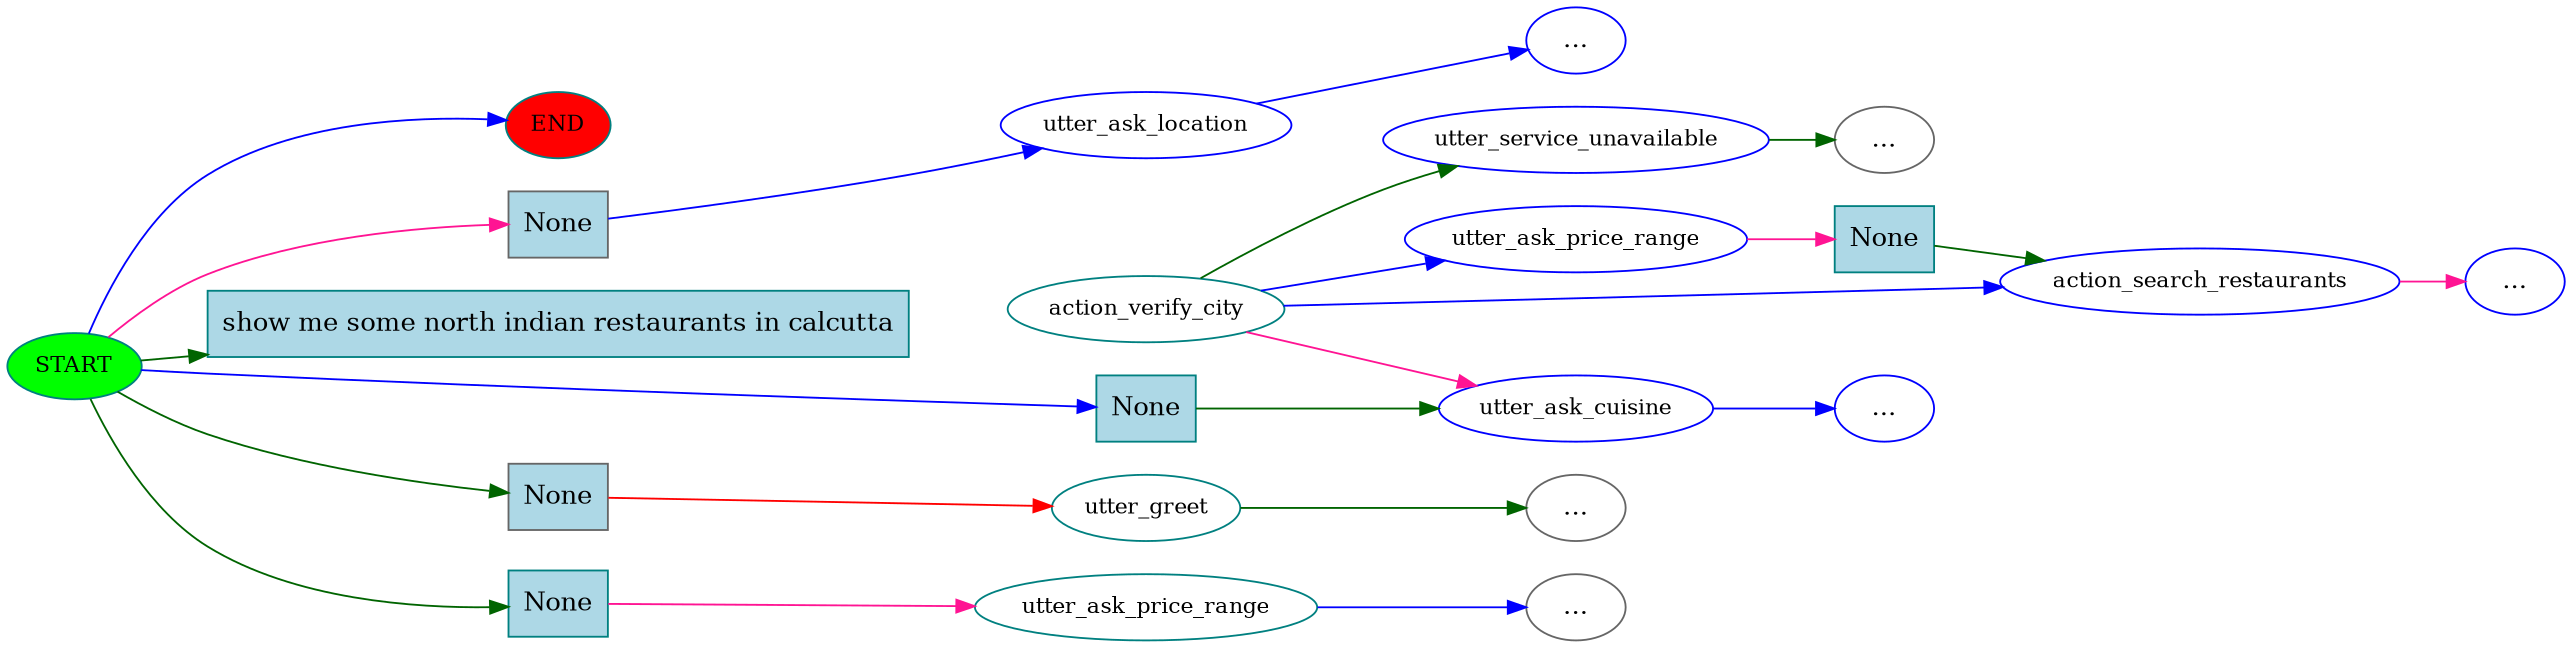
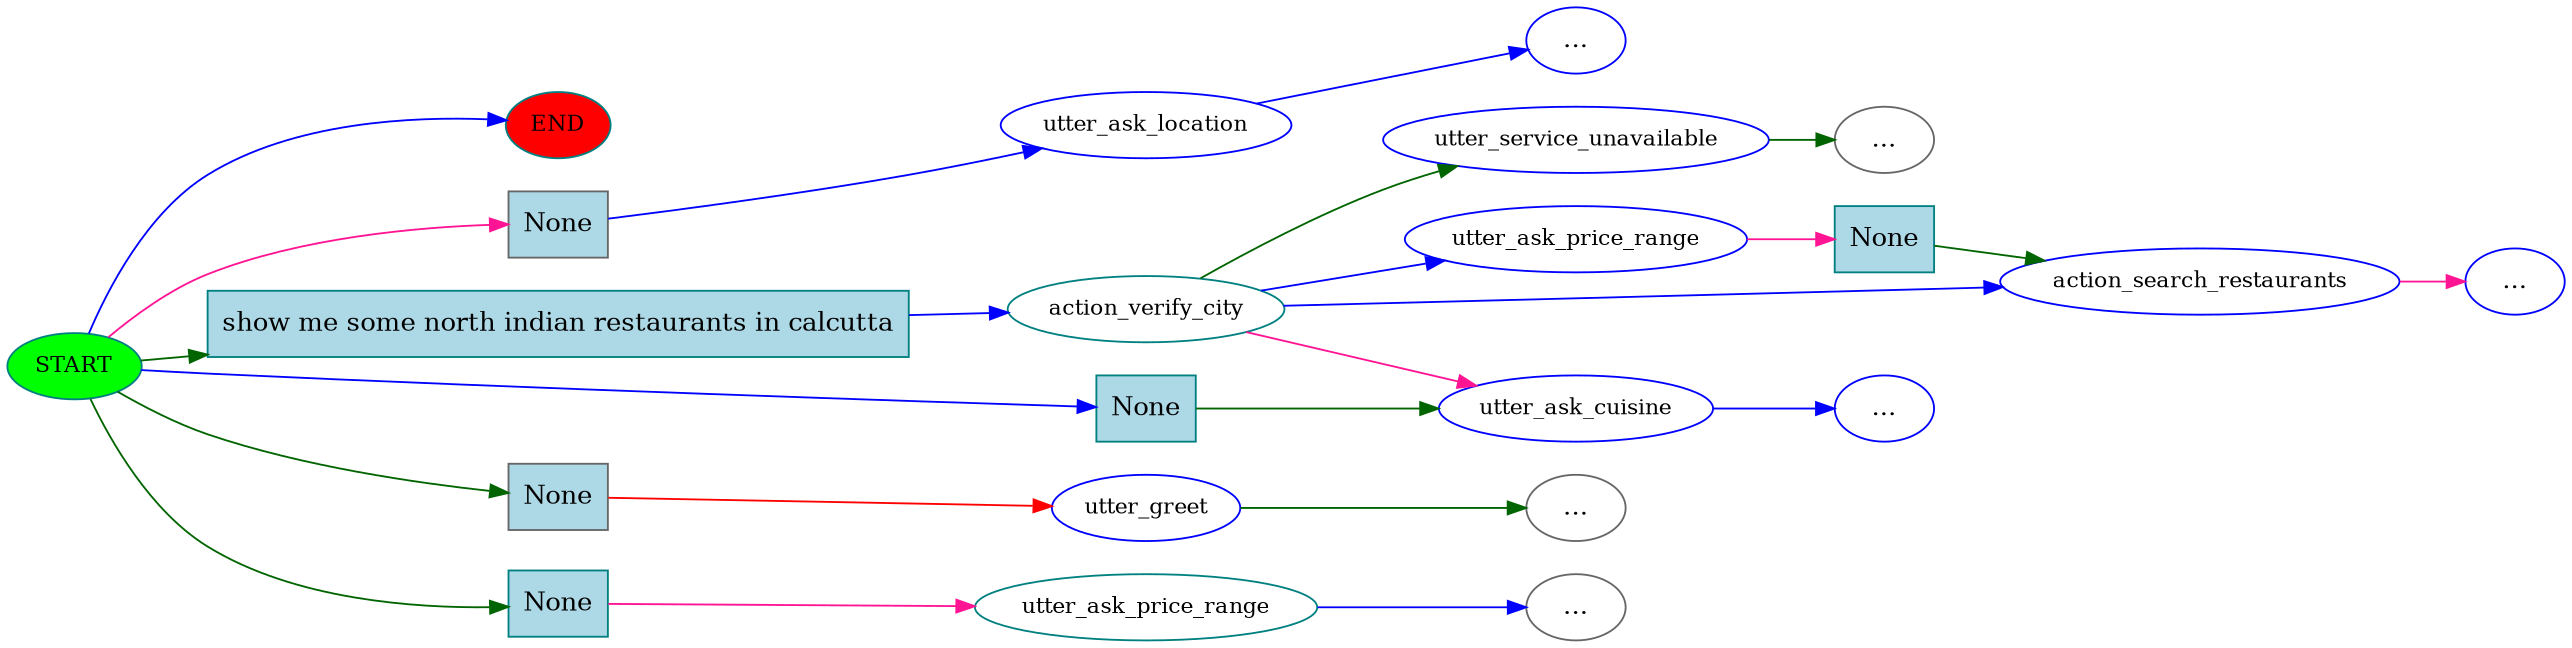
edge "show me some north indian restaurants in calcutta" -> "action_verify_city": added
node "utter_greet": color teal -> blue
